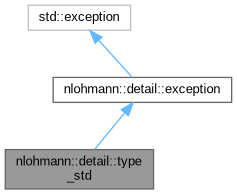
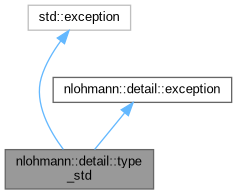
edge "nlohmann::detail::exception" -> "std::exception": now "nlohmann::detail::type _std" -> "std::exception"
